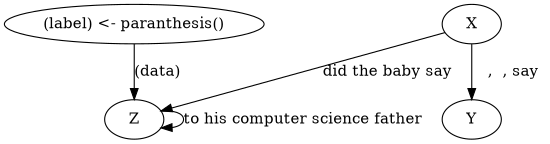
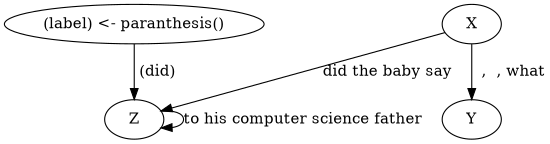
edge "(label) <- paranthesis()" -> "Z": label "(data)" -> "(did)"
edge "X" -> "Y": label "  ,  , say" -> "  ,  , what"
